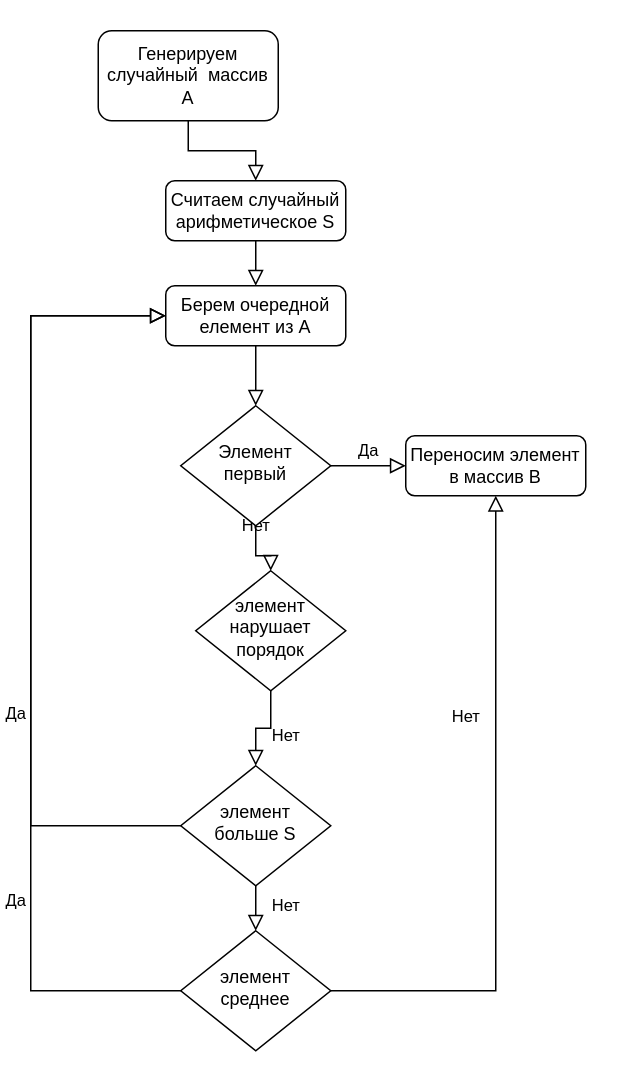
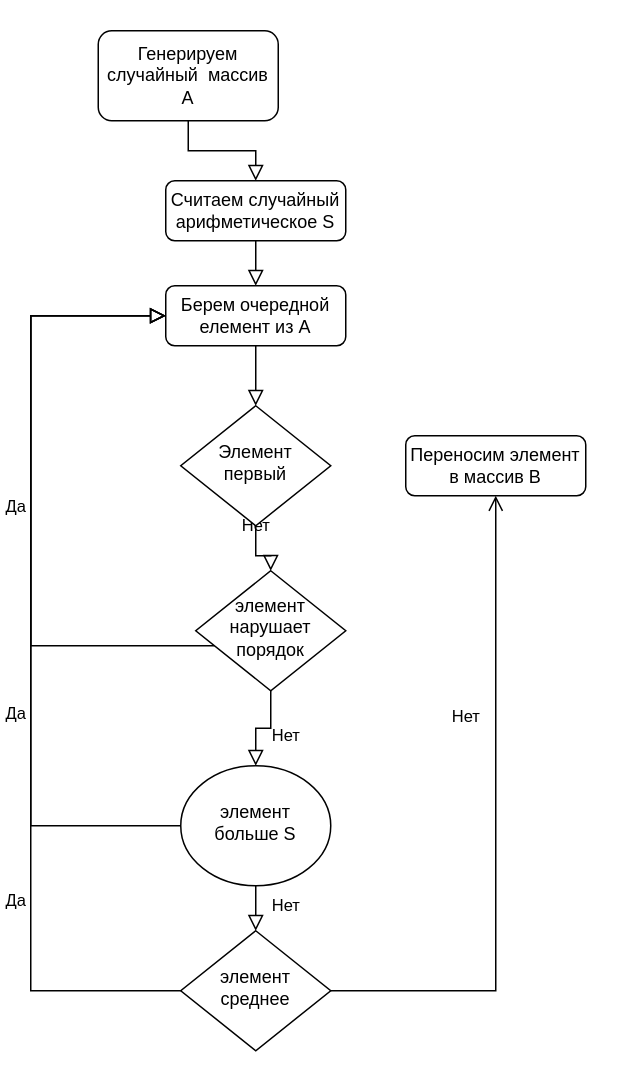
edge "Элемент первый" -> "Переносим элемент в массив B": removed, label "Да"
edge "элемент среднее" -> "Переносим элемент в массив B": arrowhead block -> open
edge "элемент нарушает порядок" -> "Берем очередной елемент из A": added, label "Да"
node "элемент больше S": shape diamond -> ellipse
